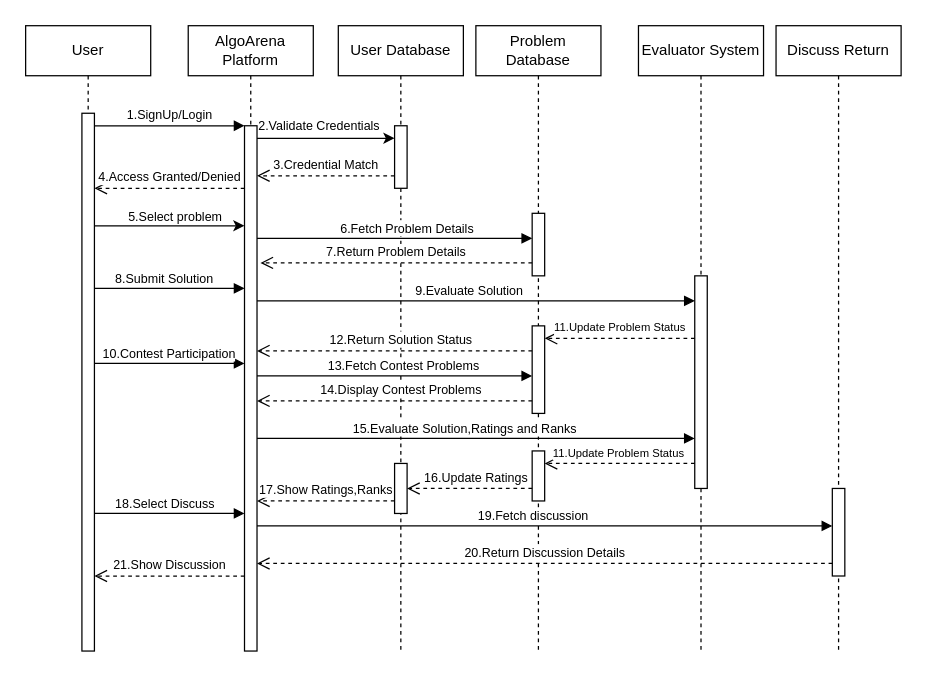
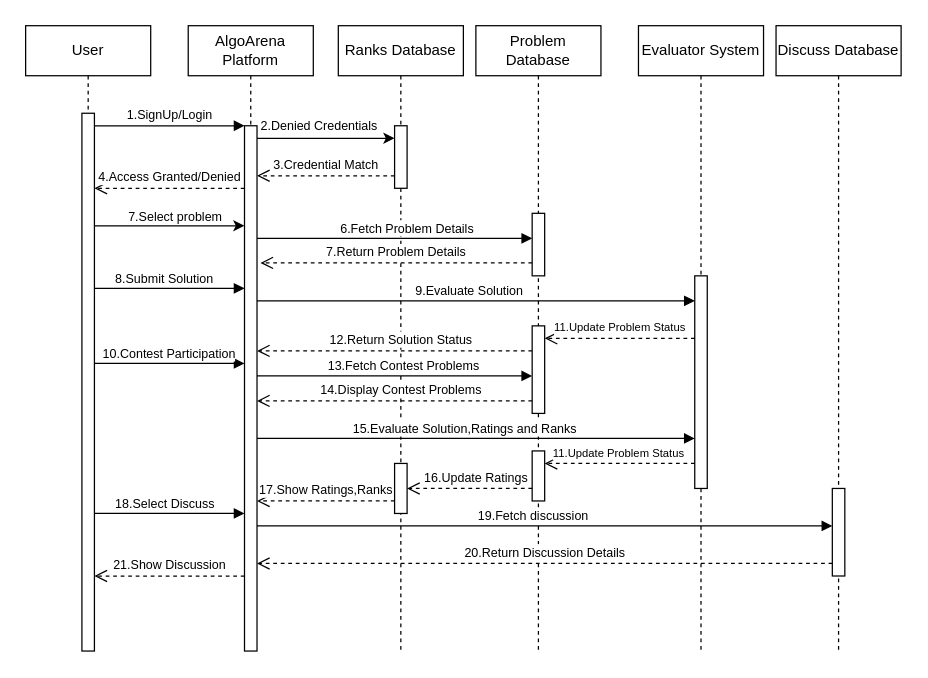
node "User Database": label "User Database" -> "Ranks Database"
node "Discuss Return": label "Discuss Return" -> "Discuss Database"
node "2.Validate Credentials": label "2.Validate Credentials" -> "2.Denied Credentials"
node "5.Select problem": label "5.Select problem" -> "7.Select problem"
